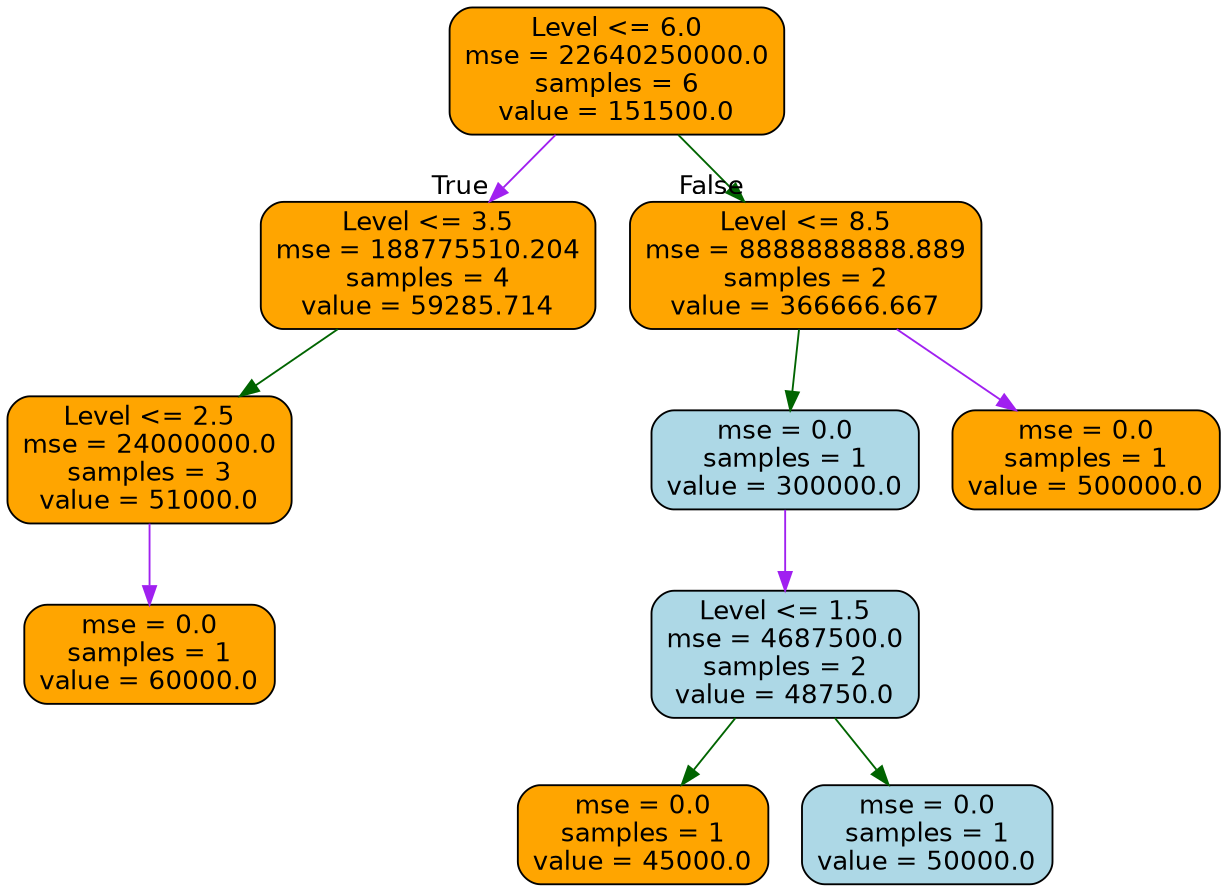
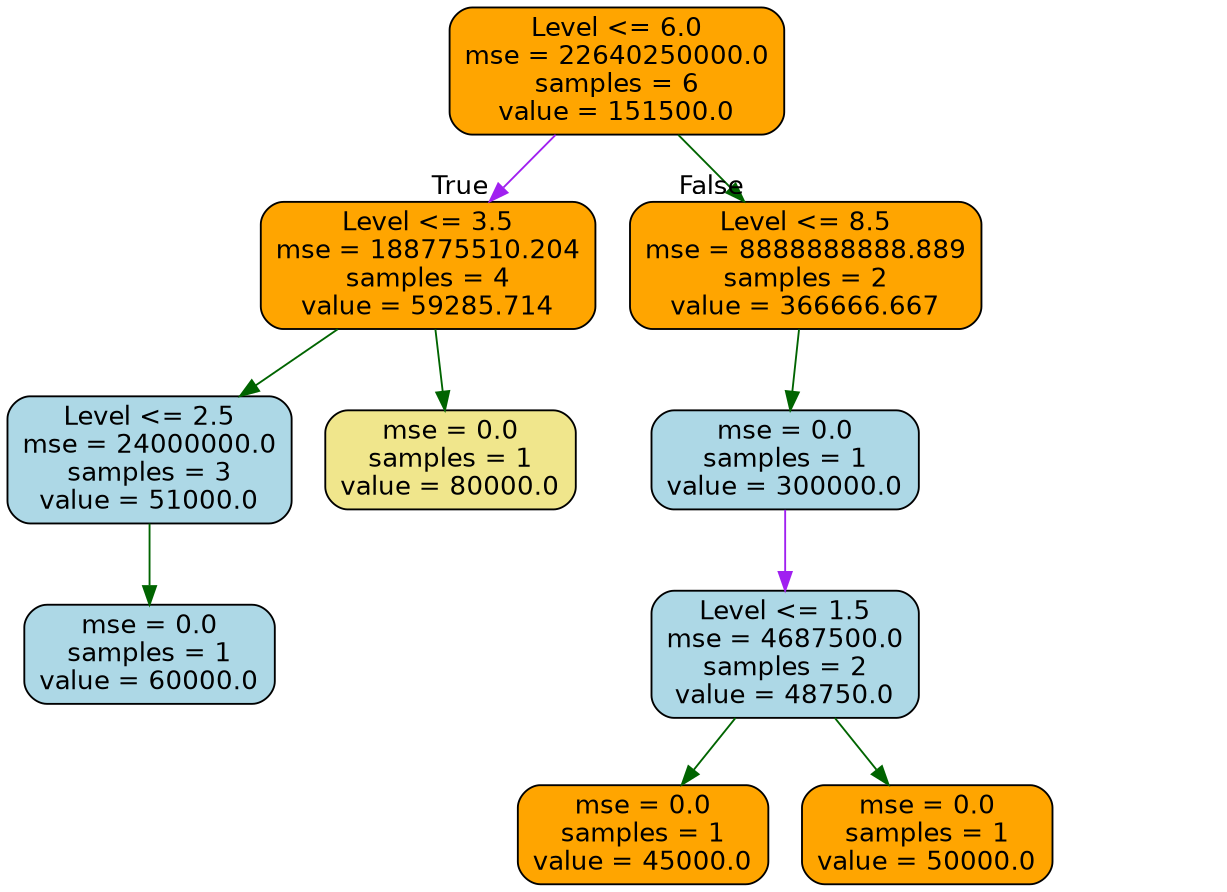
node "Level <= 2.5 mse = 24000000.0 samples = 3 value = 51000.0": fillcolor orange -> lightblue
node "mse = 0.0 samples = 1 value = 80000.0": added
node "mse = 0.0 samples = 1 value = 500000.0": removed
edge "Level <= 2.5 mse = 24000000.0 samples = 3 value = 51000.0" -> "mse = 0.0 samples = 1 value = 60000.0": color purple -> darkgreen
node "mse = 0.0 samples = 1 value = 60000.0": fillcolor orange -> lightblue
node "mse = 0.0 samples = 1 value = 50000.0": fillcolor lightblue -> orange
